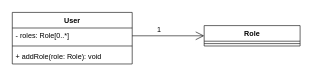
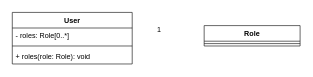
edge "- roles: Role[0..*]" -> "Role": removed
node "+ addRole(role: Role): void": label "+ addRole(role: Role): void" -> "+ roles(role: Role): void"
